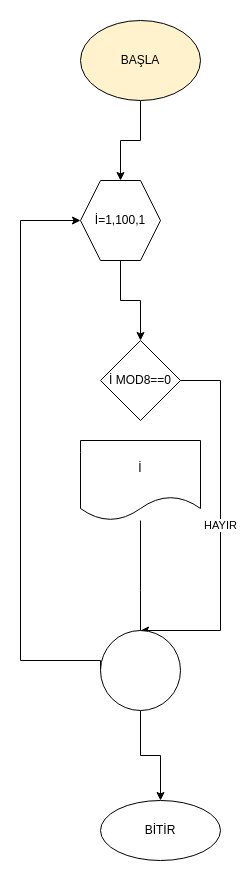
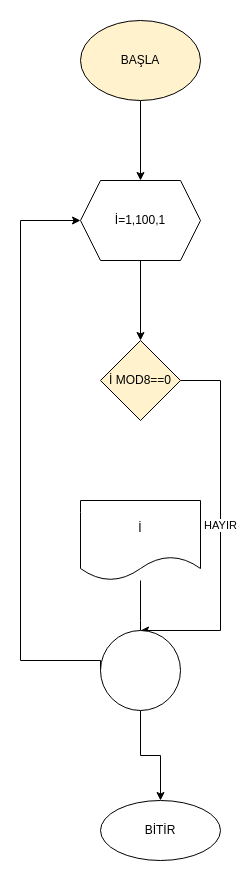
node "İ=1,100,1": size 80x80 -> 120x80
node "İ MOD8==0": fillcolor #ffffff -> #fff2cc
node "İ": moved (141, 481) -> (141, 541)
